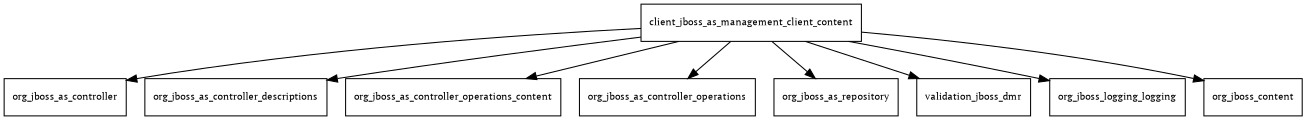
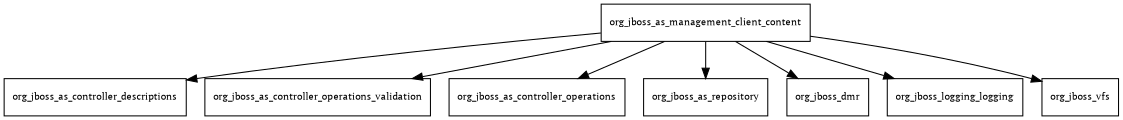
node "client_jboss_as_management_client_content": label "client_jboss_as_management_client_content" -> "org_jboss_as_management_client_content"
node "org_jboss_as_controller": removed
node "org_jboss_as_controller_operations_content": label "org_jboss_as_controller_operations_content" -> "org_jboss_as_controller_operations_validation"
node "validation_jboss_dmr": label "validation_jboss_dmr" -> "org_jboss_dmr"
node "org_jboss_content": label "org_jboss_content" -> "org_jboss_vfs"
